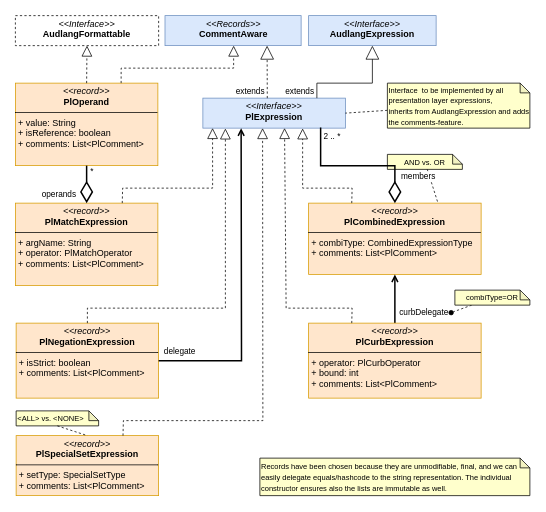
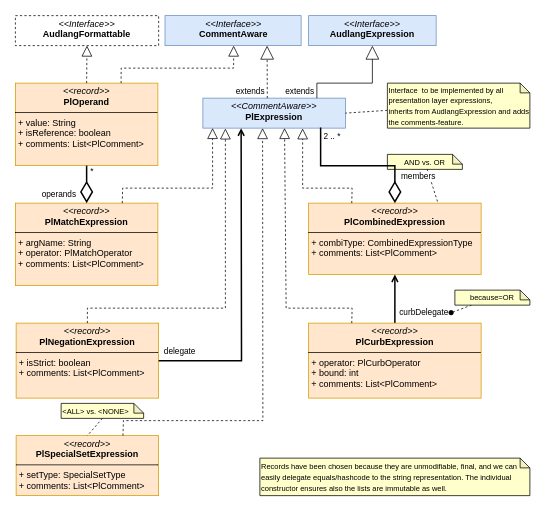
node "<<Records>> CommentAware": label "<<Records>> CommentAware" -> "<<Interface>> CommentAware"
node "<<Interface>> PlExpression": label "<<Interface>> PlExpression" -> "<<CommentAware>> PlExpression"
node "combiType=OR": label "combiType=OR" -> "because=OR"
node "<ALL> vs. <NONE>": moved (57, 418) -> (102, 411)
